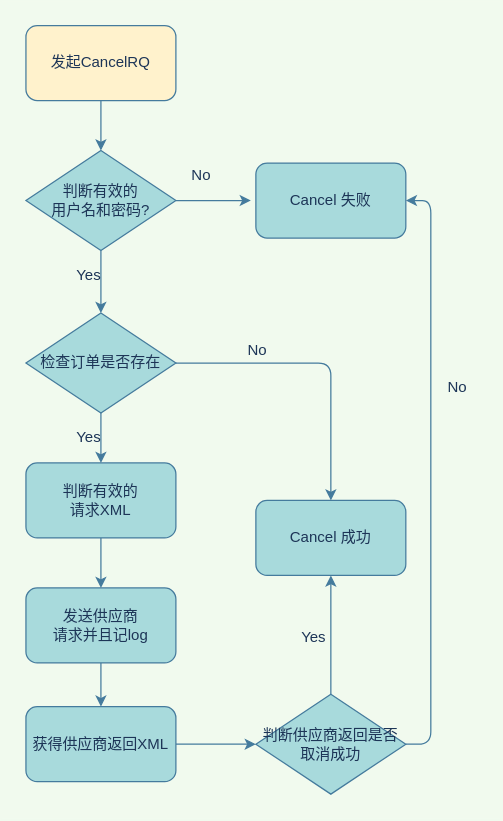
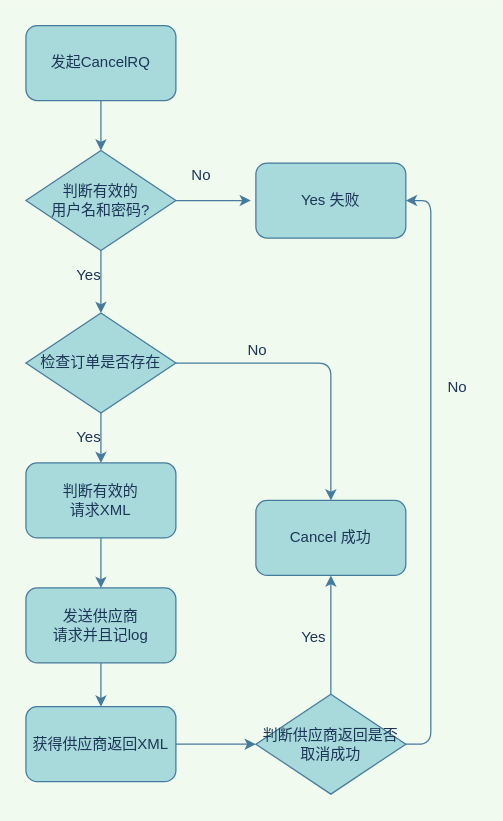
node "发起CancelRQ": fillcolor #fff2cc -> #a8dadc
node "Cancel 失败": label "Cancel 失败" -> "Yes 失败"
